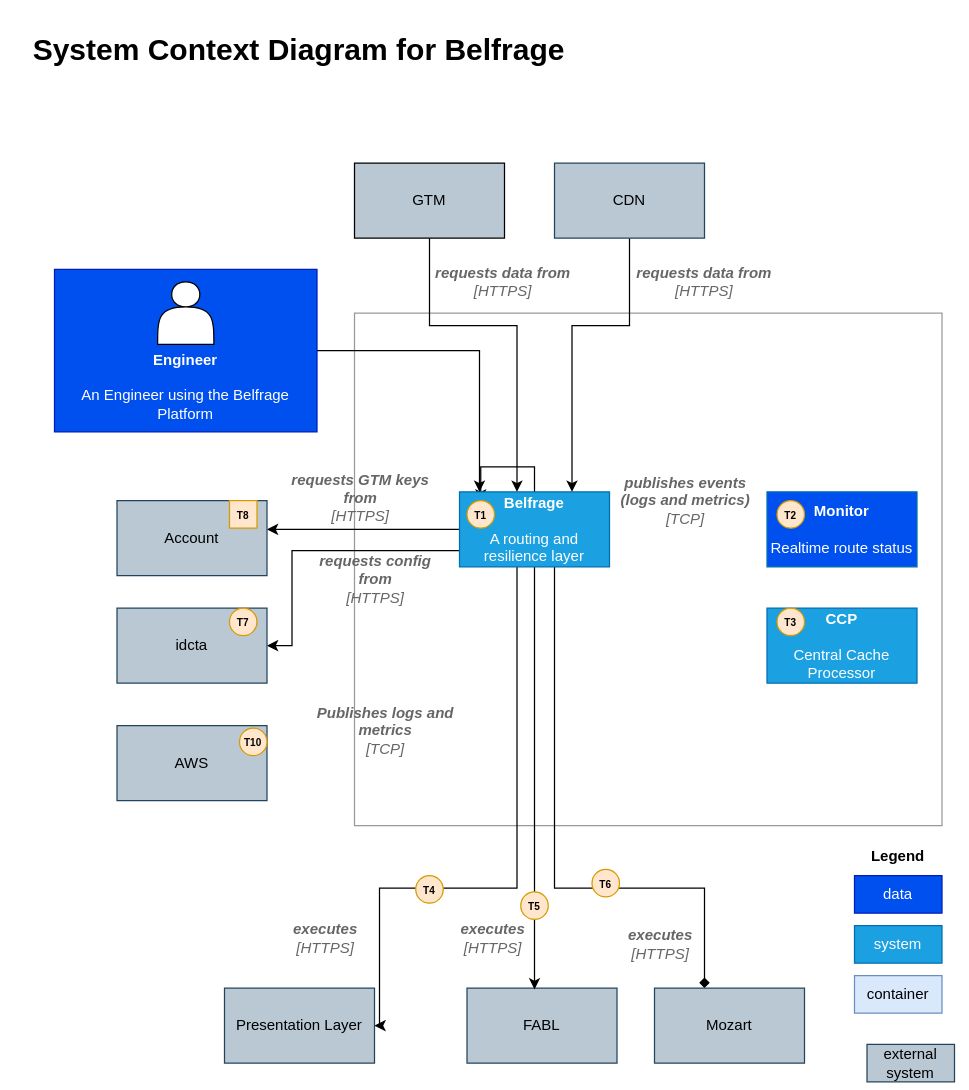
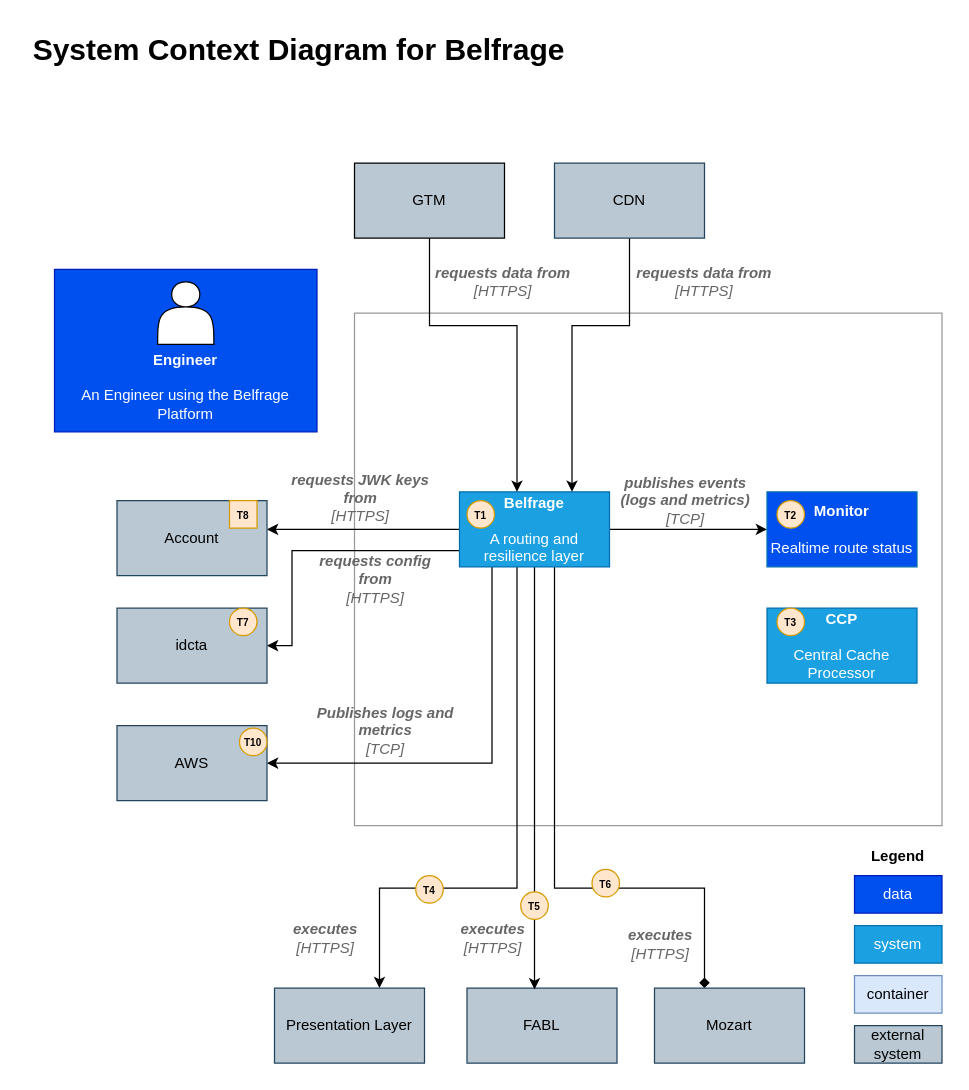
edge "Engineer An Engineer using the Belfrage Platform" -> "Belfrage A routing and resilience layer": removed
edge "Belfrage A routing and resilience layer" -> "T1": now "Belfrage A routing and resilience layer" -> "Monitor Realtime route status"
node "requests GTM keys from [HTTPS]": label "requests GTM keys from [HTTPS]" -> "requests JWK keys from [HTTPS]"
edge "Belfrage A routing and resilience layer" -> "AWS": added
node "Presentation Layer": moved (299, 1026) -> (349, 1026)
node "external system": moved (911, 1063) -> (898, 1044)
